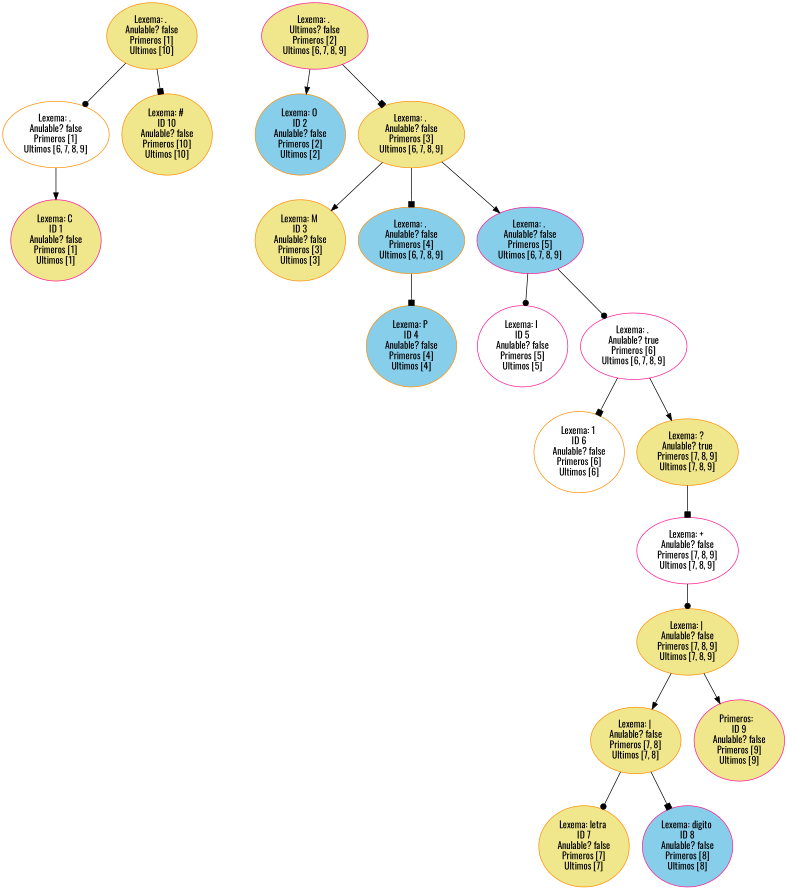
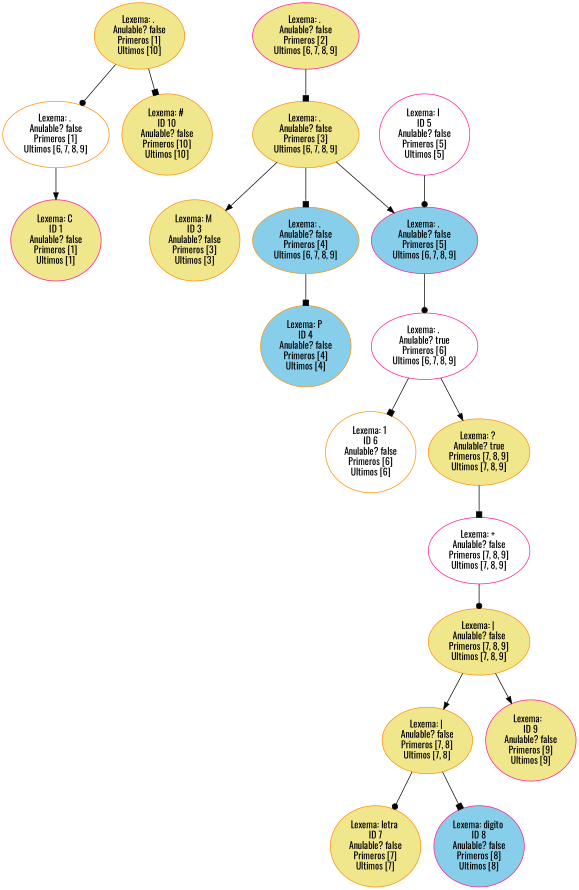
node "Lexema: . Ultimos? false Primeros [2] Ultimos [6, 7, 8, 9]": label "Lexema: . Ultimos? false Primeros [2] Ultimos [6, 7, 8, 9]" -> "Lexema: . Anulable? false Primeros [2] Ultimos [6, 7, 8, 9]"
node "Lexema: O ID 2 Anulable? false Primeros [2] Ultimos [2]": removed
edge "Lexema: . Anulable? false Primeros [5] Ultimos [6, 7, 8, 9]" -> "Lexema: I ID 5 Anulable? false Primeros [5] Ultimos [5]": reversed
node "Primeros: ID 9 Anulable? false Primeros [9] Ultimos [9]": label "Primeros: ID 9 Anulable? false Primeros [9] Ultimos [9]" -> "Lexema: ID 9 Anulable? false Primeros [9] Ultimos [9]"
